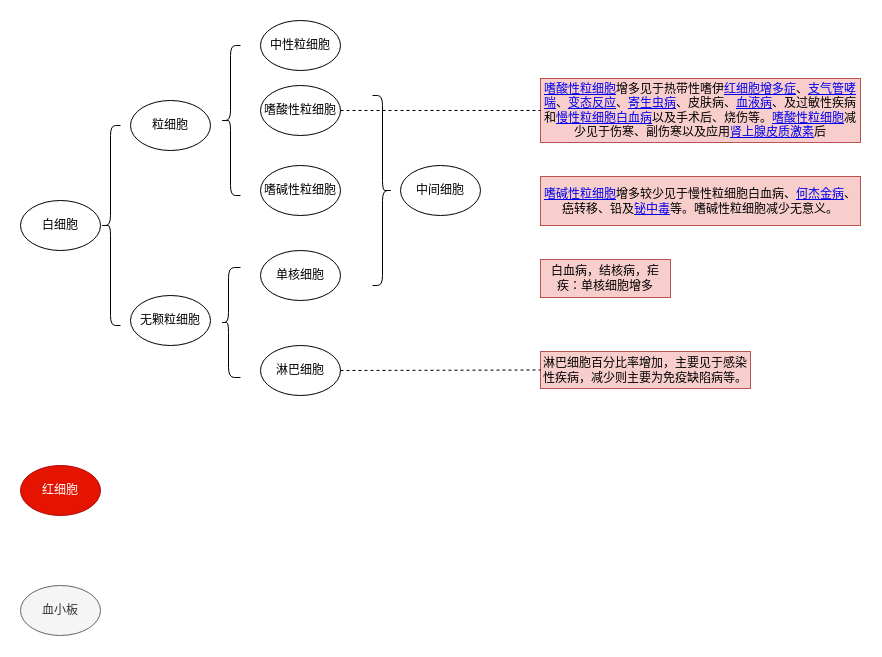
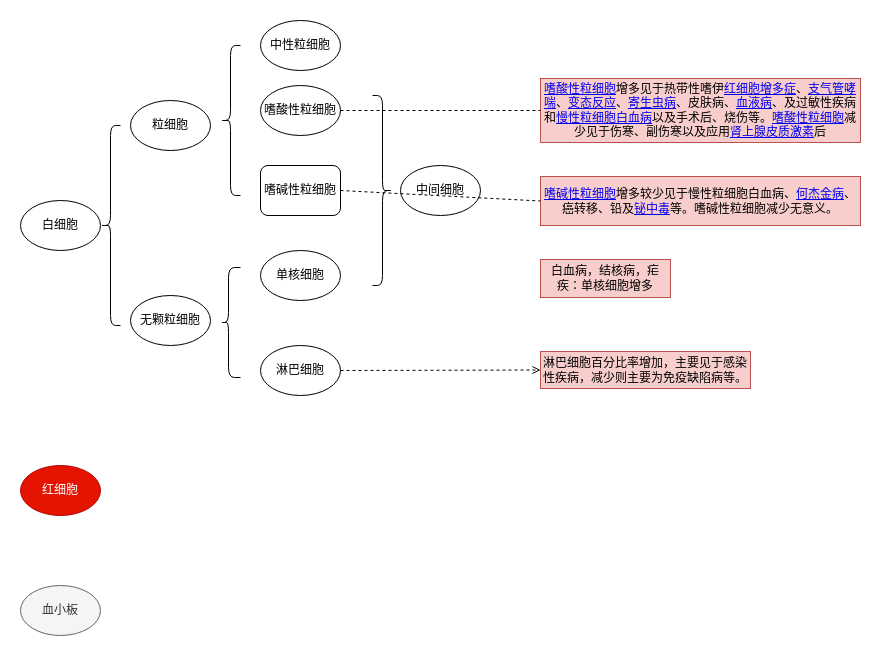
node "嗜碱性粒细胞": shape ellipse -> rounded rectangle
edge "嗜碱性粒细胞" -- "嗜碱性粒细胞增多较少见于慢性粒细胞白血病、何杰金病、癌转移、铅及铋中毒等。嗜碱性粒细胞减少无意义。": added
edge "淋巴细胞百分比率增加，主要见于感染性疾病，减少则主要为免疫缺陷病等。" -- "淋巴细胞": arrowhead none -> open
